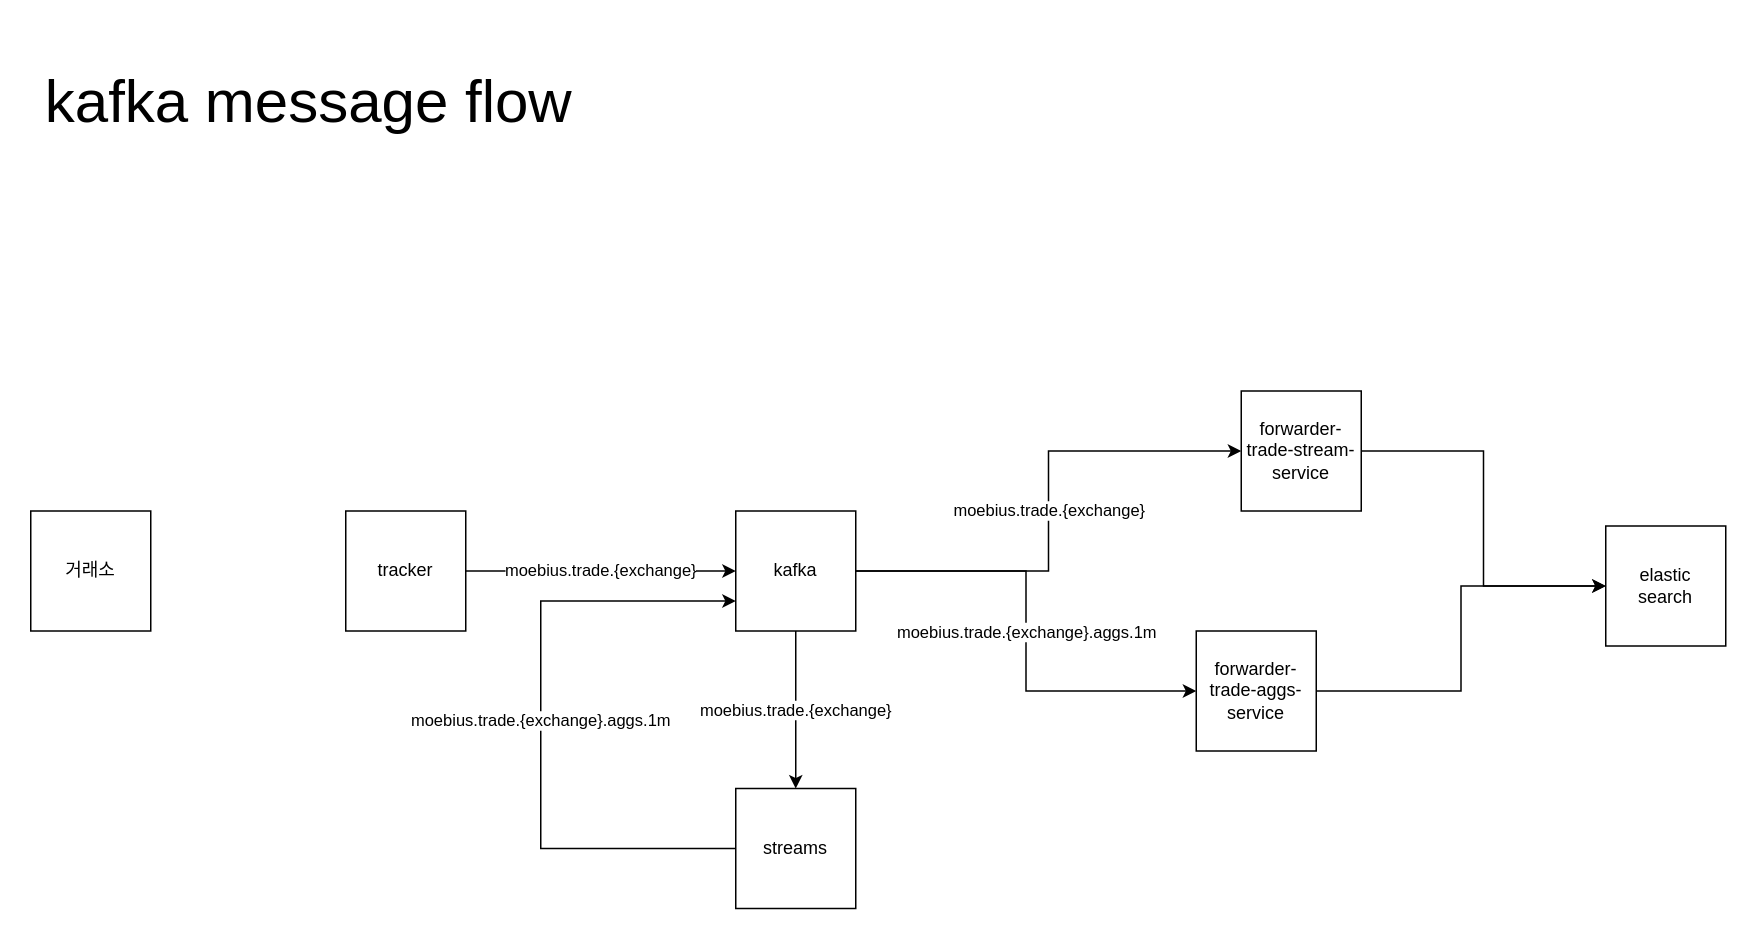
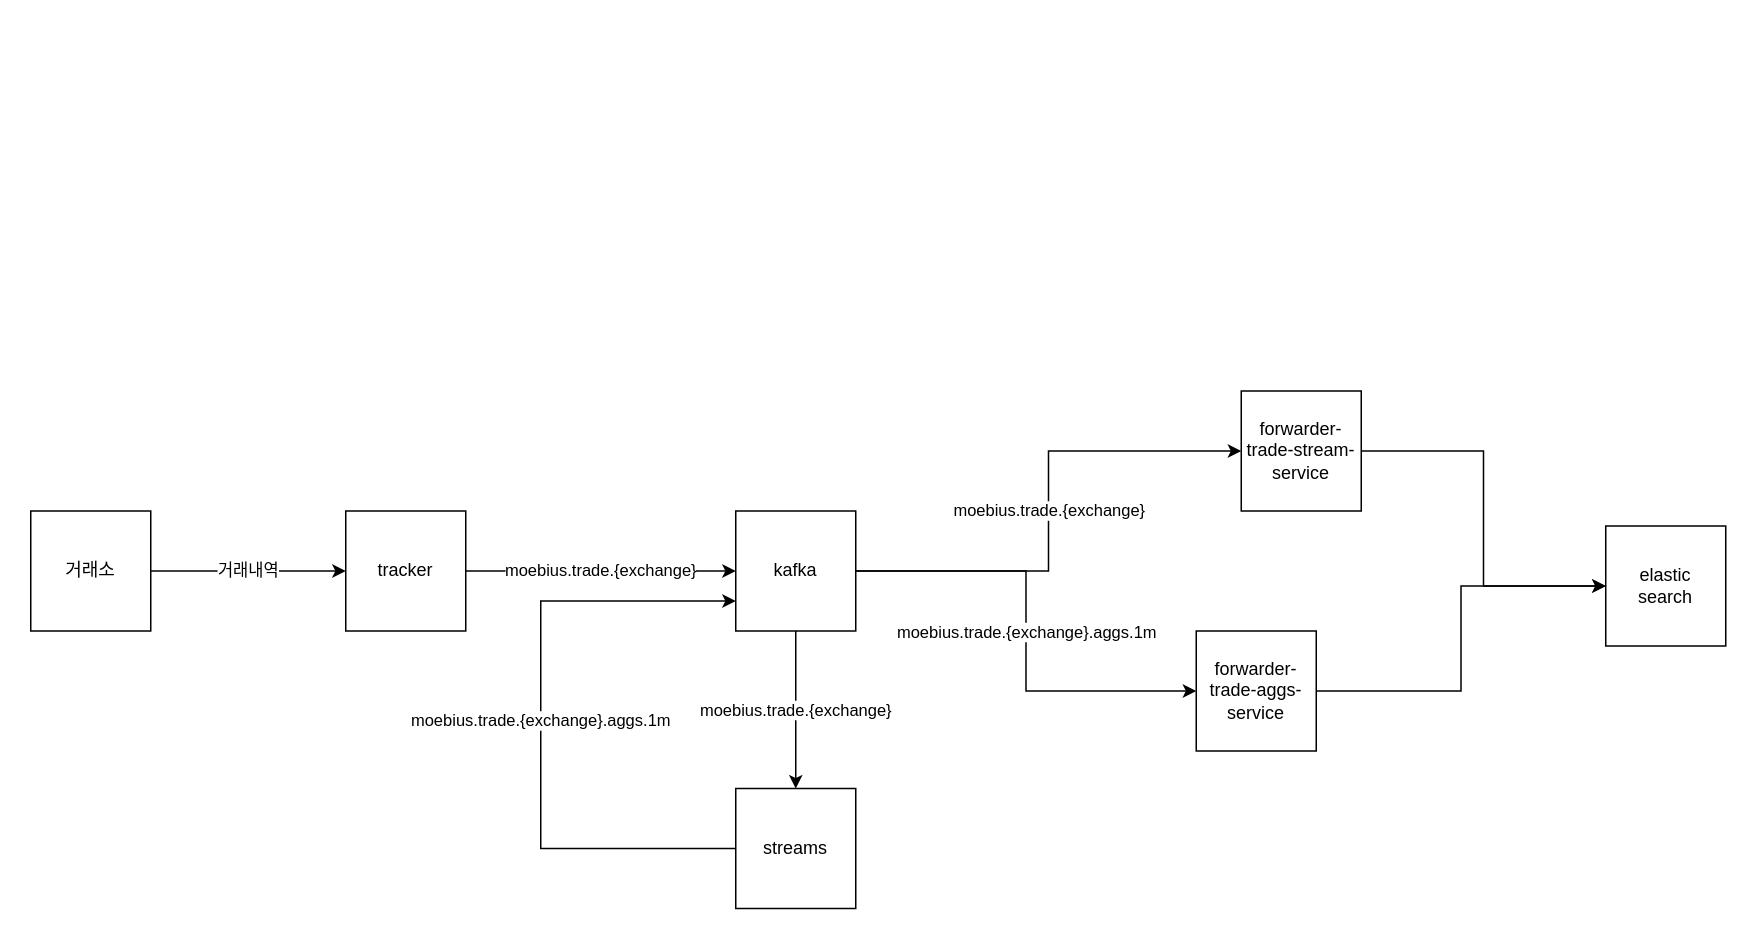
node "kafka message flow": removed
edge "거래소" -> "tracker": added, label "거래내역"
